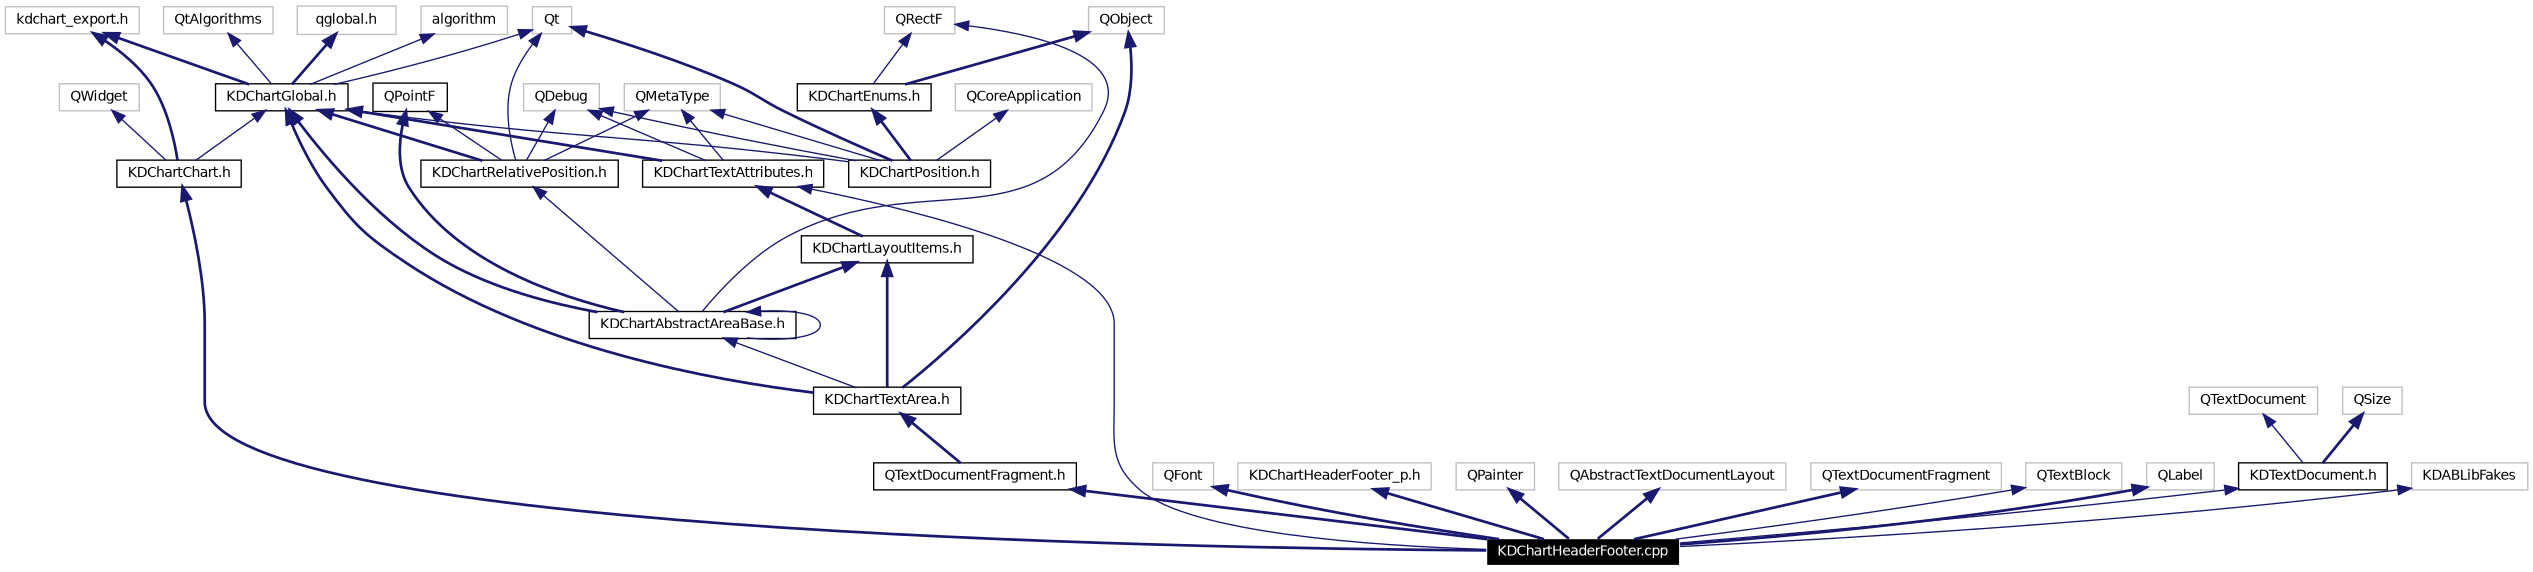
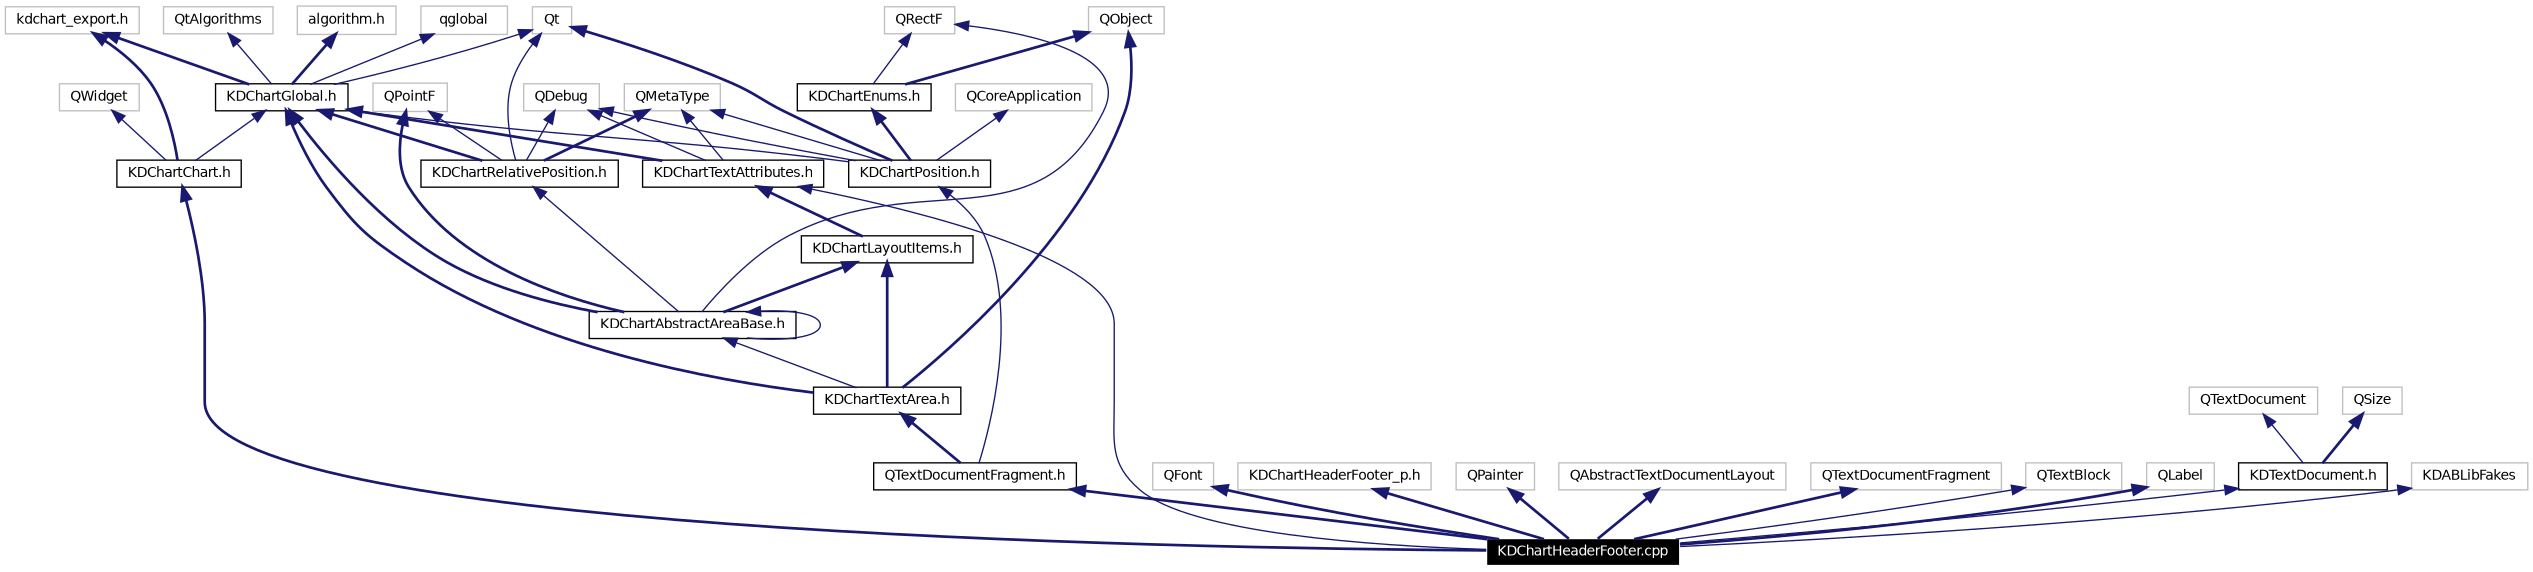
node "qglobal.h": label "qglobal.h" -> "algorithm.h"
node "algorithm": label "algorithm" -> "qglobal"
node "QPointF": color black -> grey75
edge "KDChartRelativePosition.h" -> "QMetaType": style solid -> bold
edge "QTextDocumentFragment.h" -> "KDChartPosition.h": added
